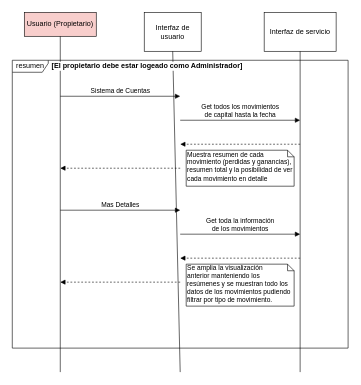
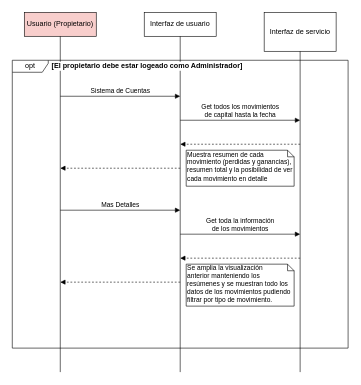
node "Interfaz de usuario": size 57x39 -> 72x24
node "resumen": label "resumen" -> "opt"
